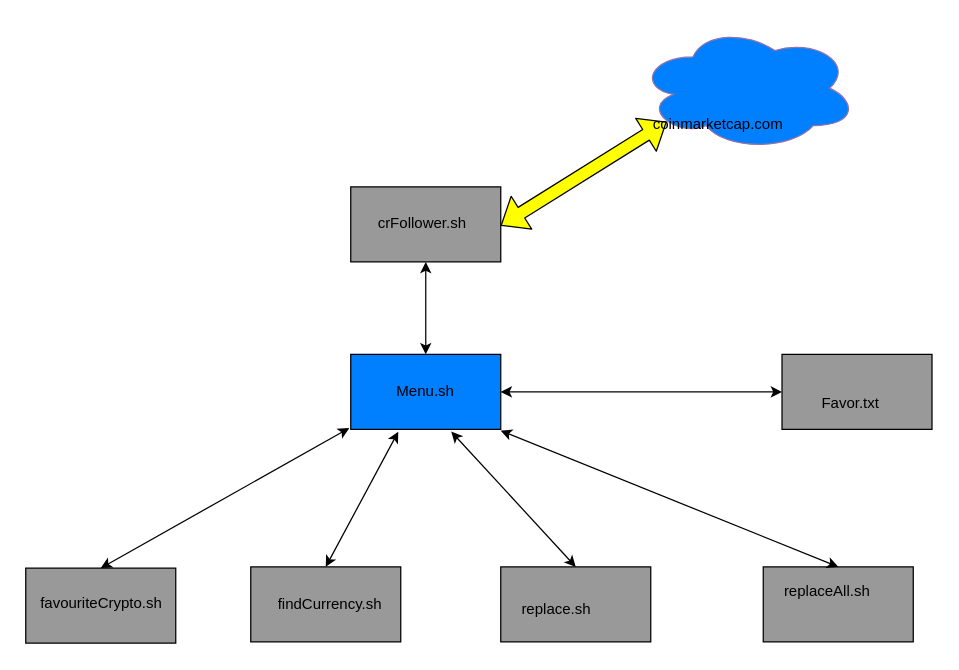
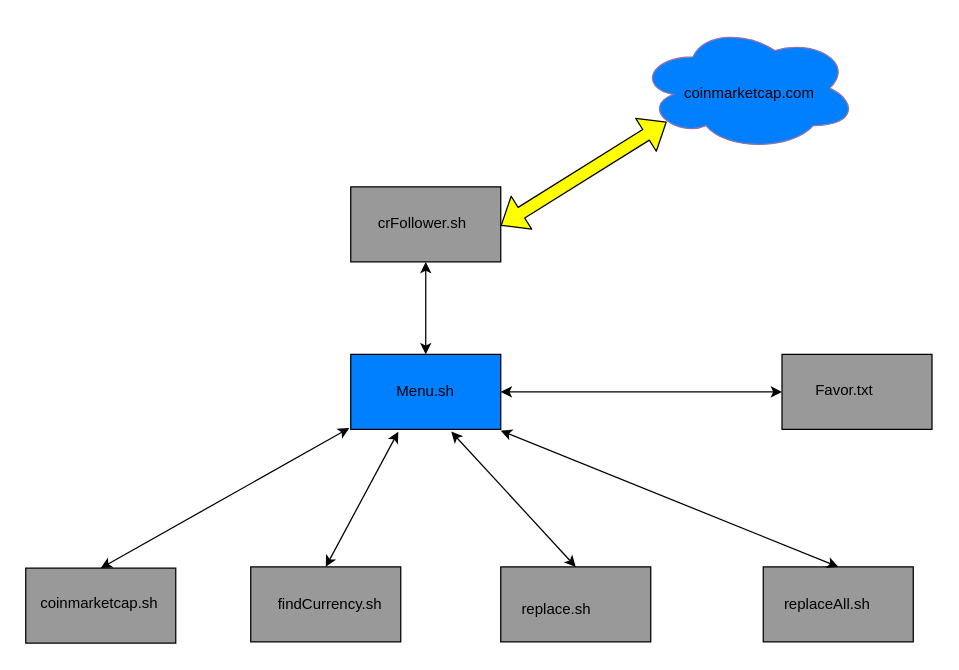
node "coinmarketcap.com": moved (732, 126) -> (763, 94)
node "Favor.txt": moved (863, 404) -> (857, 392)
node "replaceAll.sh": moved (838, 593) -> (838, 606)
node "favouriteCrypto.sh": label "favouriteCrypto.sh" -> "coinmarketcap.sh"
